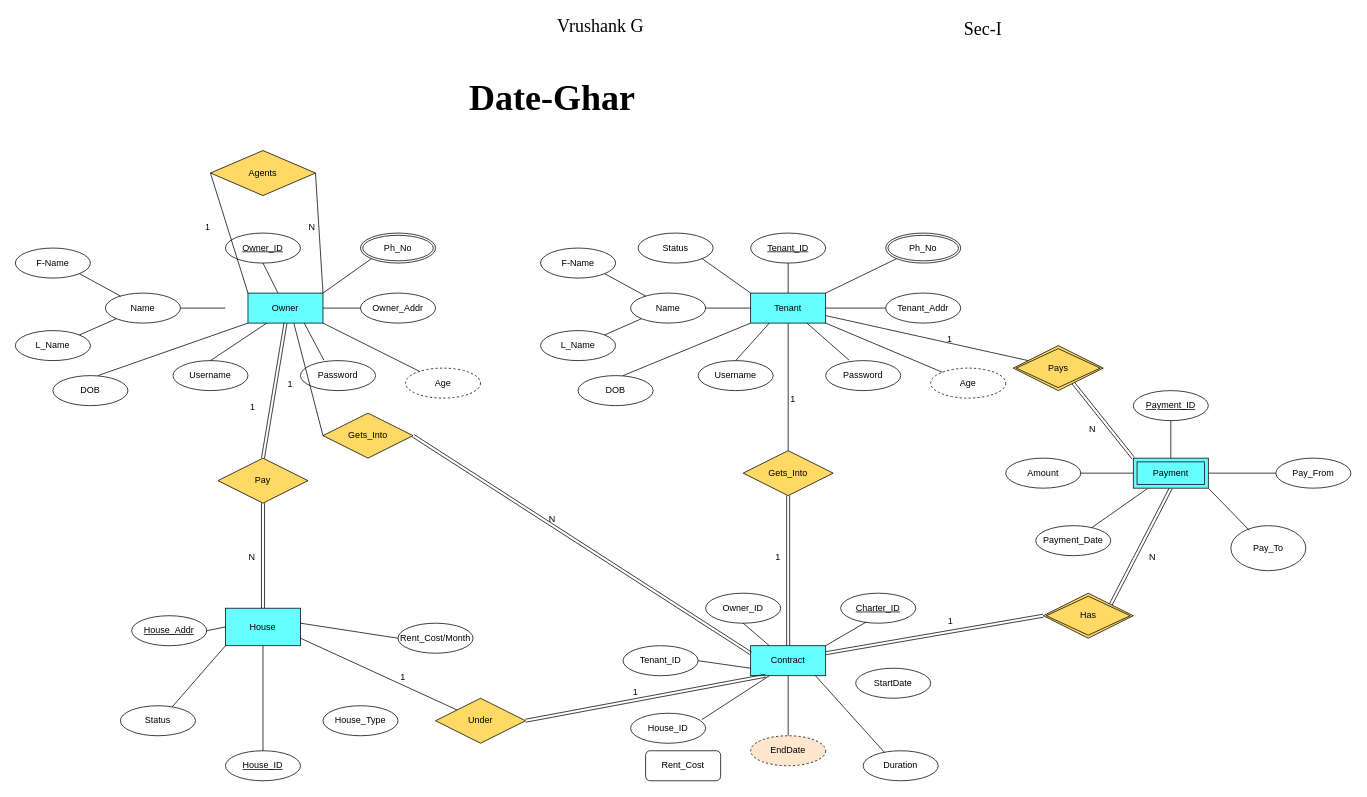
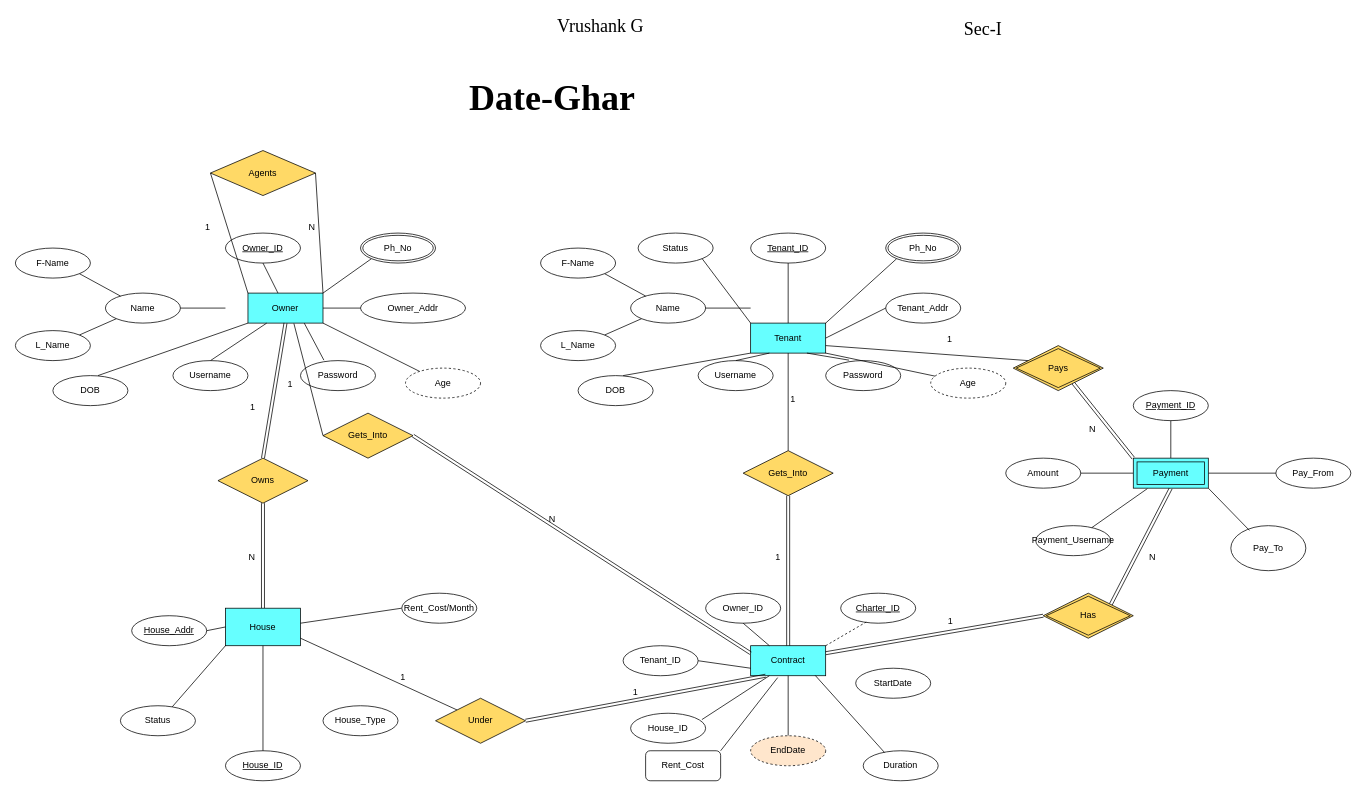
node "Owner_Addr": size 75x30 -> 105x30
node "Tenant": moved (788, 308) -> (788, 338)
node "Pay": label "Pay" -> "Owns"
node "Payment_Date": label "Payment_Date" -> "Payment_Username"
edge "Charter_ID" -- "Contract": style solid -> dashed
node "Rent_Cost/Month": moved (435, 638) -> (439, 608)
edge "Contract" -- "Rent_Cost": added
